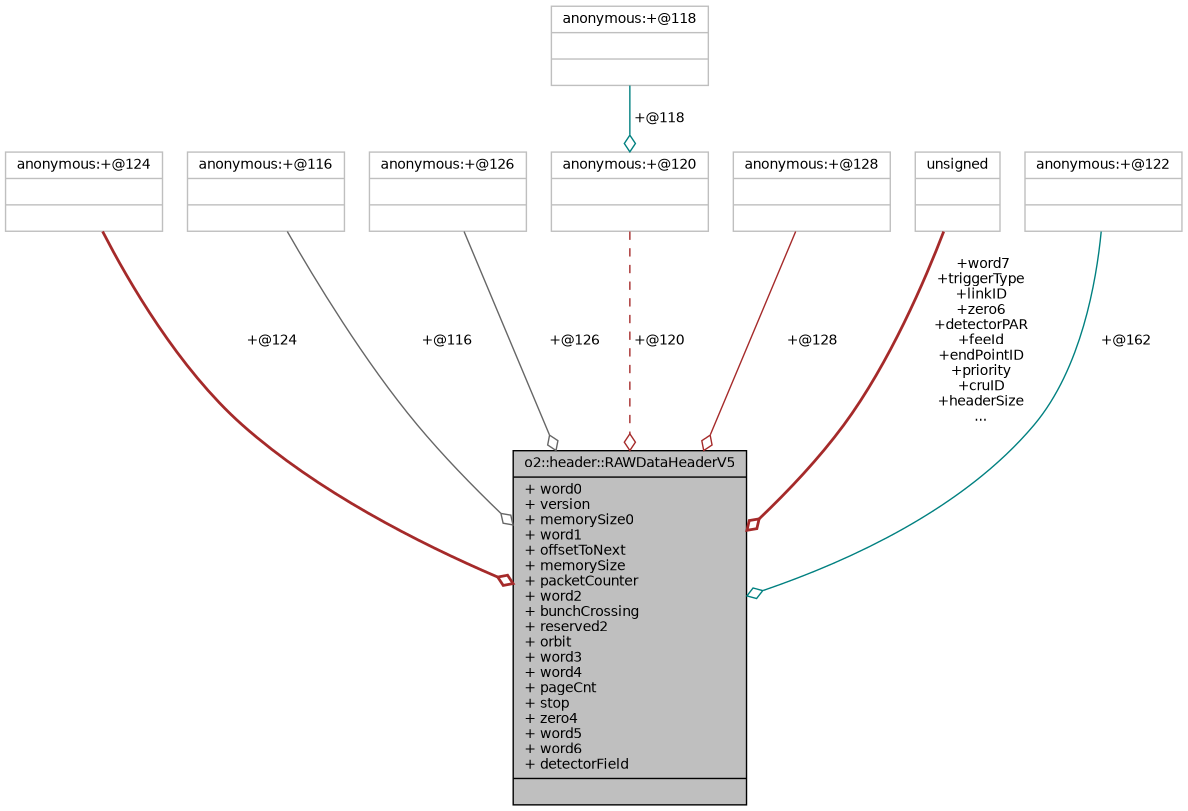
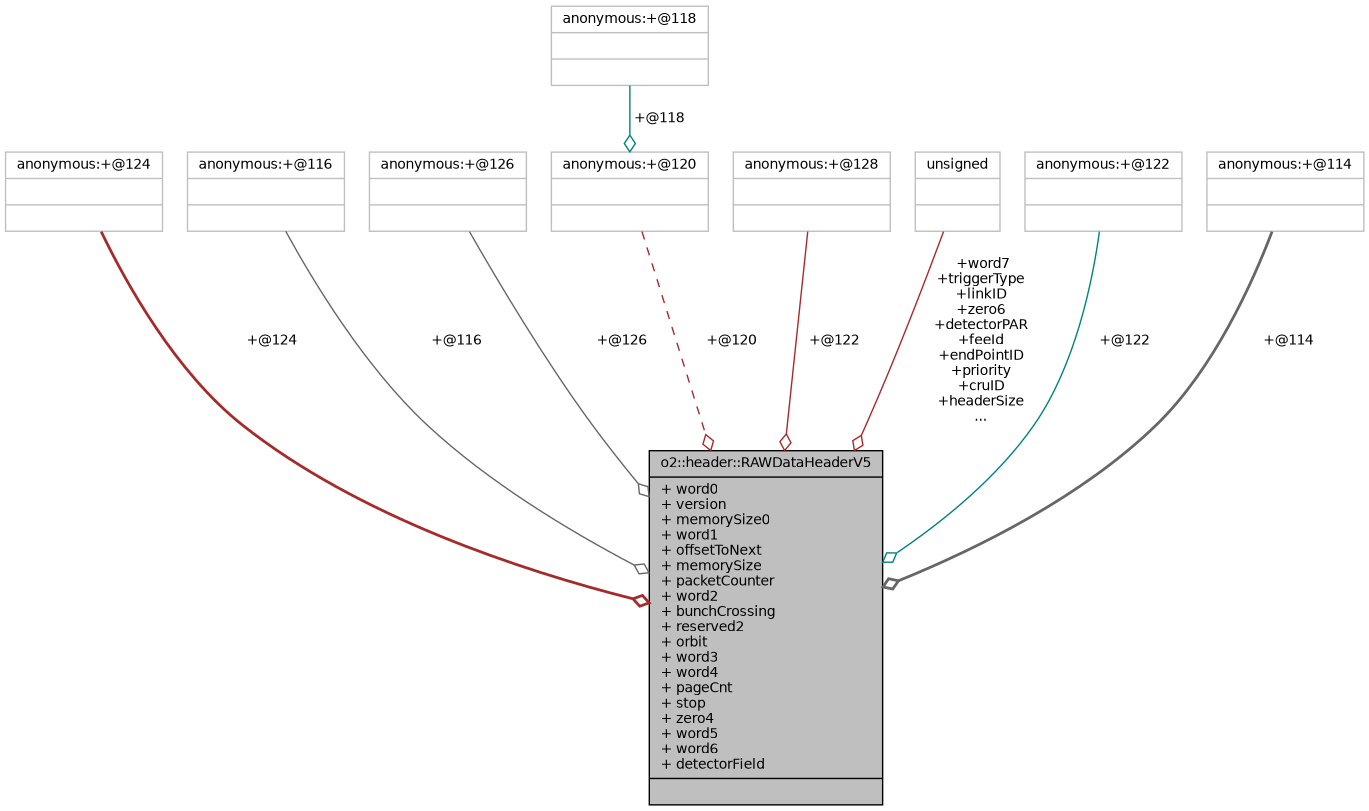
node "anonymous:+@114": added
edge "anonymous:+@128" -> "o2::header::RAWDataHeaderV5": label " +@128" -> " +@122"
edge "anonymous:+@122" -> "o2::header::RAWDataHeaderV5": label " +@162" -> " +@122"
edge "unsigned" -> "o2::header::RAWDataHeaderV5": style bold -> solid
